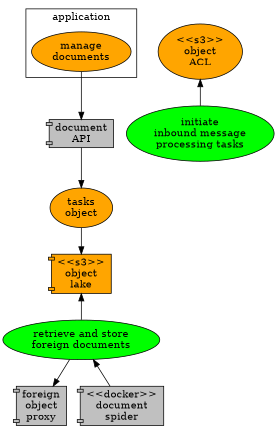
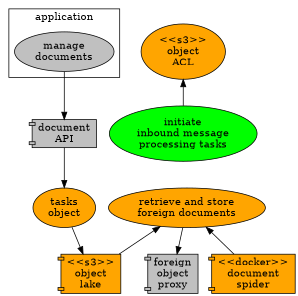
node "manage documents": fillcolor orange -> grey
edge "retrieve and store foreign documents" -> "<<s3>> object lake": reversed
node "retrieve and store foreign documents": fillcolor green -> orange
node "<<docker>> document spider": fillcolor grey -> orange
